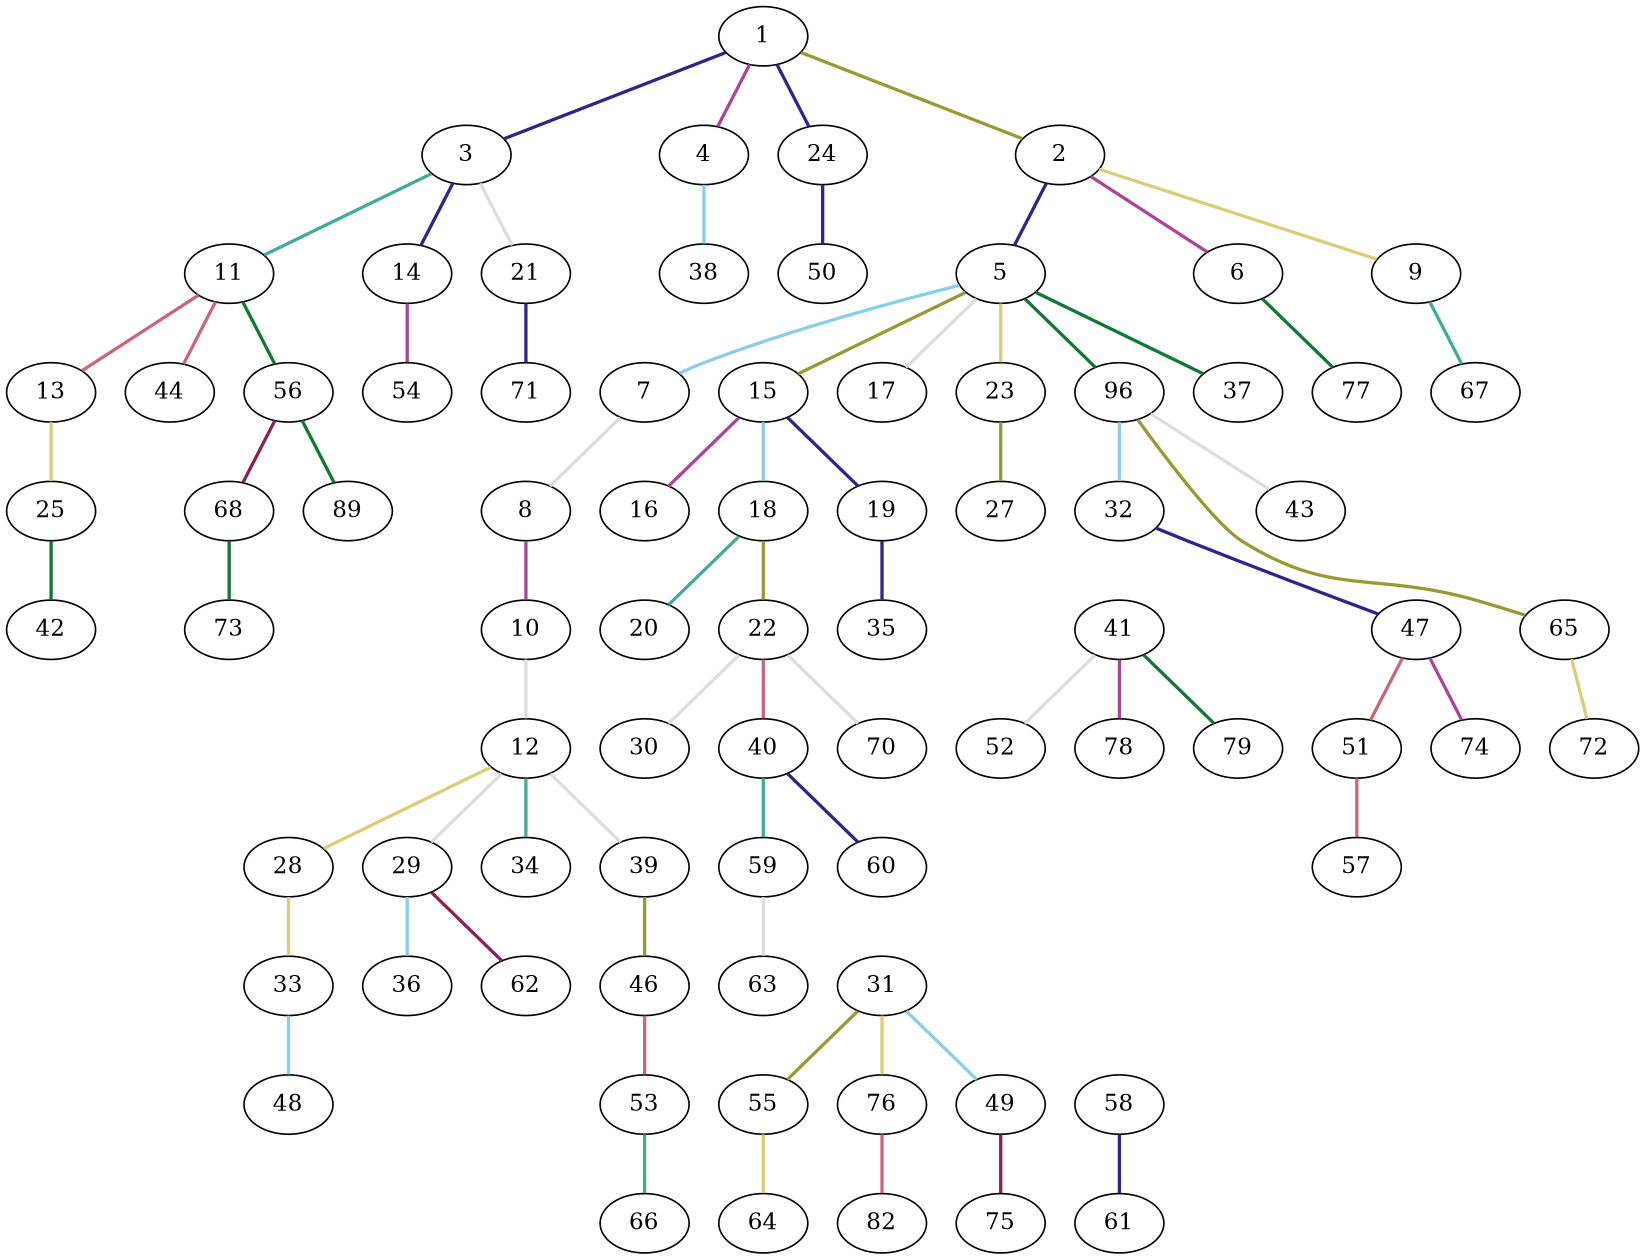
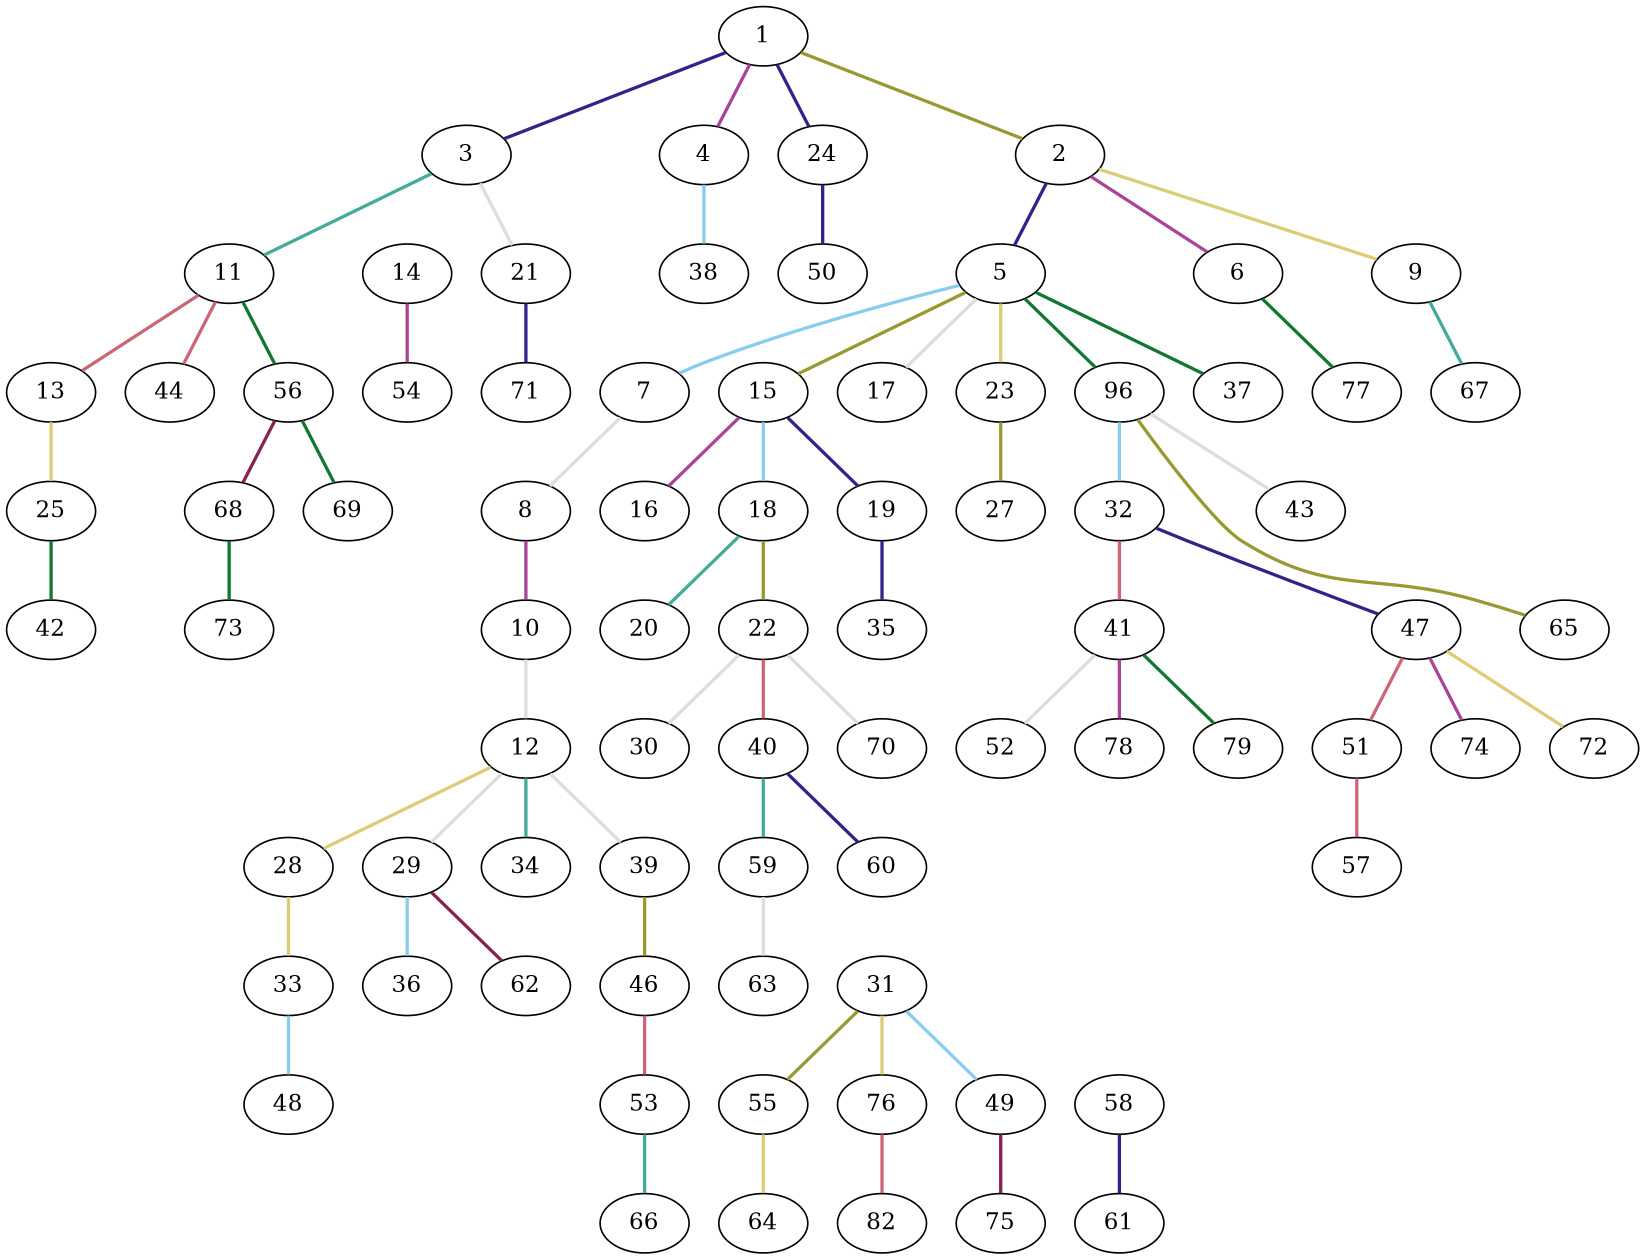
edge "3" -- "14": removed
node "89": label "89" -> "69"
edge "32" -- "41": added
edge "65" -- "72": now "47" -- "72"
